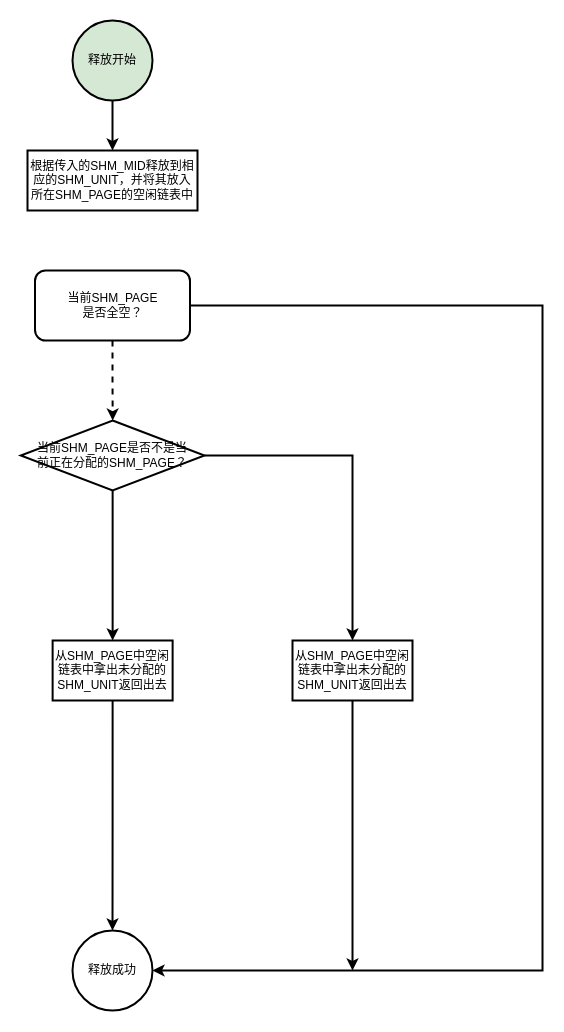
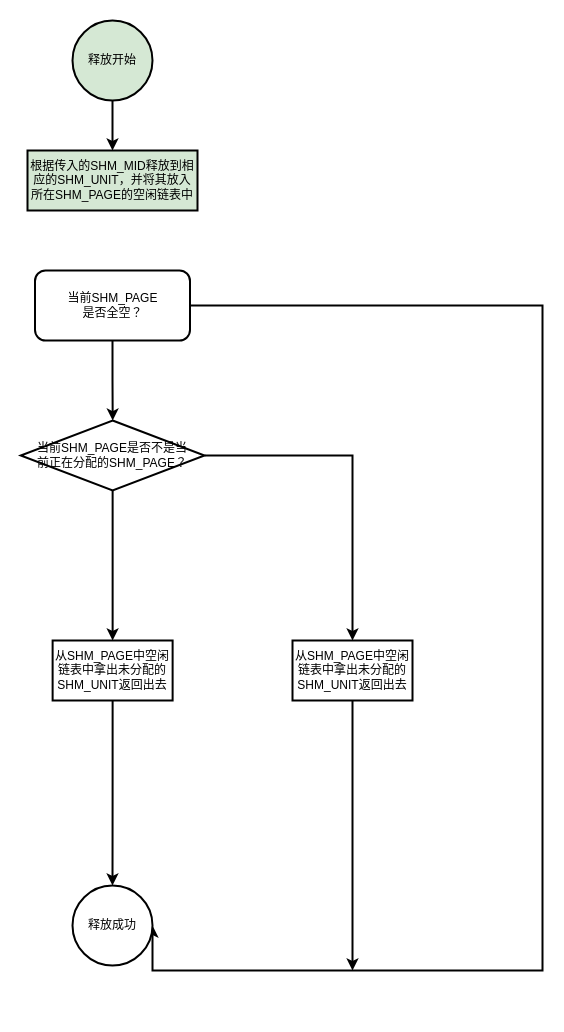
node "根据传入的SHM_MID释放到相应的SHM_UNIT，并将其放入所在SHM_PAGE的空闲链表中": fillcolor #ffffff -> #d5e8d4
edge "当前SHM_PAGE 是否全空？" -> "当前SHM_PAGE是否不是当 前正在分配的SHM_PAGE？": style dashed -> solid
node "释放成功": moved (113, 971) -> (113, 926)
